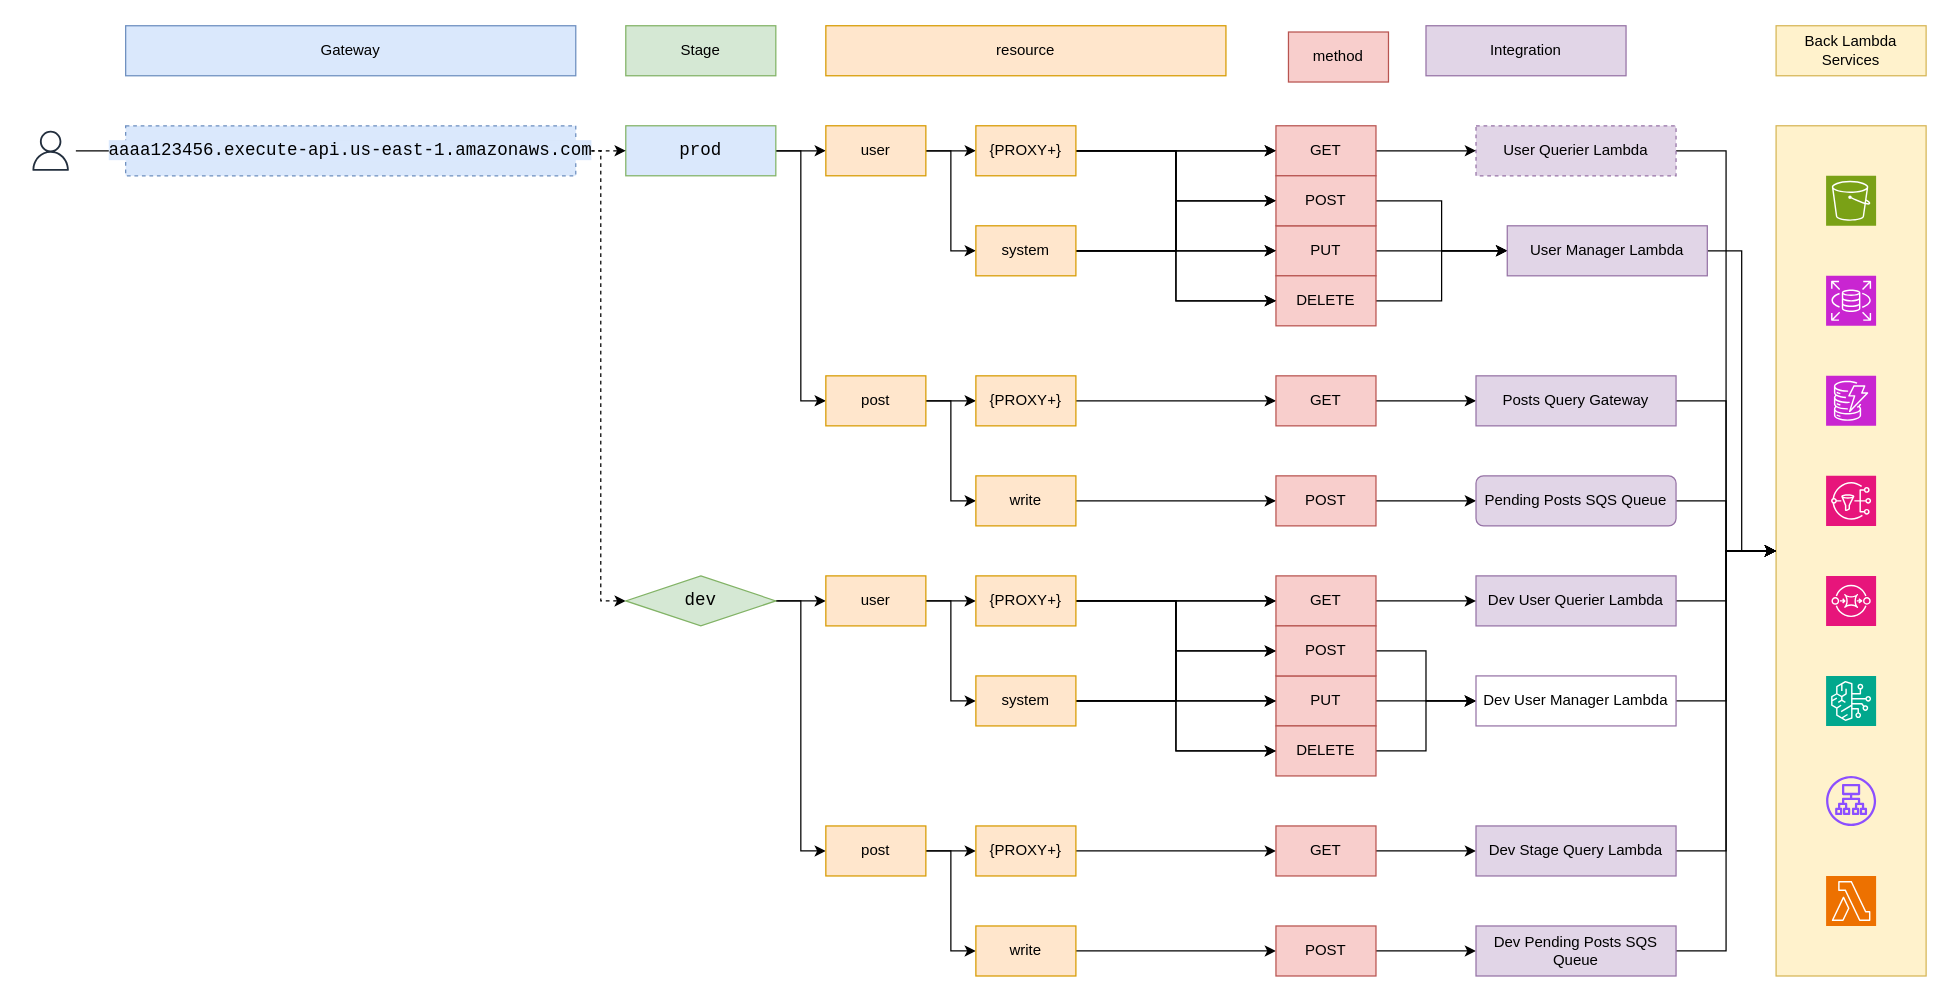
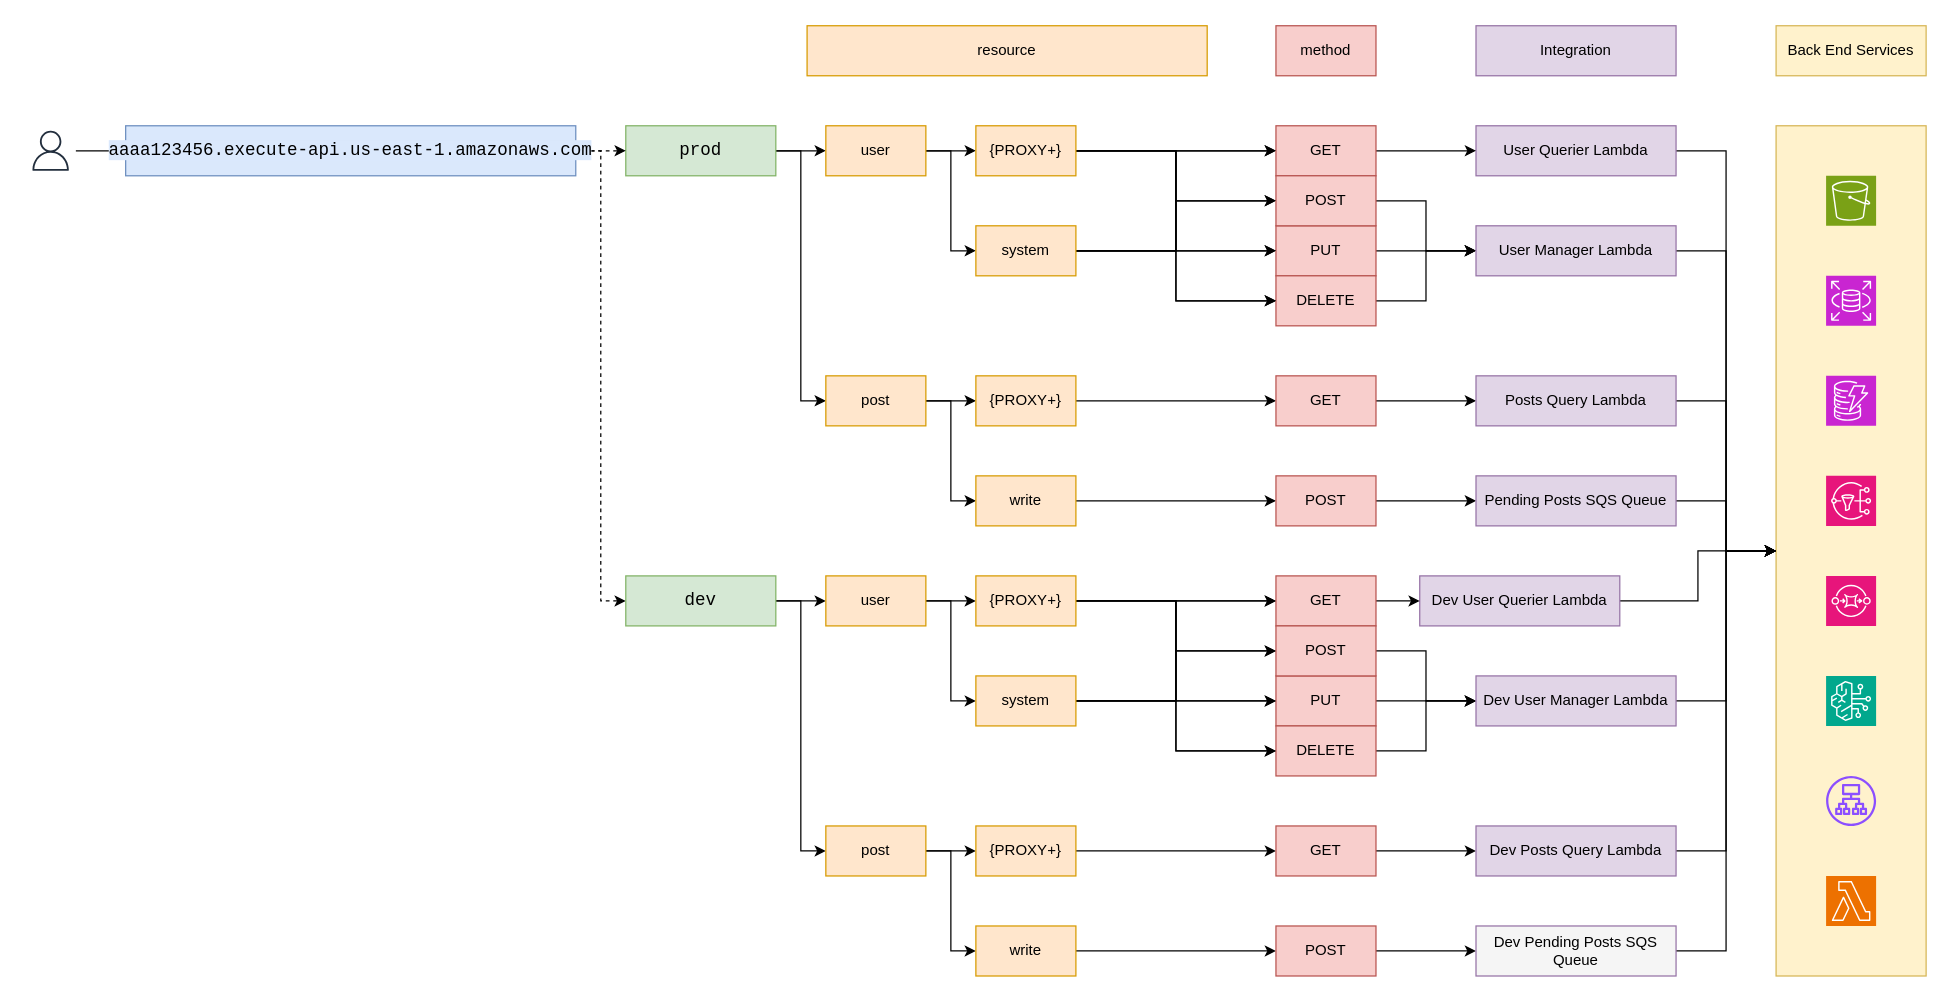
node "Gateway": removed
node "Stage": removed
node "resource": moved (1026, 51) -> (1007, 51)
node "Integration": moved (1526, 51) -> (1576, 51)
node "Back Lambda Services": label "Back Lambda Services" -> "Back End Services"
node "method": moved (1338, 57) -> (1326, 51)
node "aaaa123456.execute-api.us-east-1.amazonaws.com": style dashed -> solid
node "prod": fillcolor #dae8fc -> #d5e8d4
node "User Querier Lambda": style dashed -> solid
node "User Manager Lambda": moved (1607, 251) -> (1576, 251)
node "Posts Query Gateway": label "Posts Query Gateway" -> "Posts Query Lambda"
node "Pending Posts SQS Queue": shape rounded rectangle -> rectangle
node "dev": shape diamond -> rectangle
node "Dev User Querier Lambda": moved (1576, 601) -> (1519, 601)
node "Dev User Manager Lambda": fillcolor #ffffff -> #e1d5e7
node "Dev Stage Query Lambda": label "Dev Stage Query Lambda" -> "Dev Posts Query Lambda"
node "Dev Pending Posts SQS Queue": fillcolor #e1d5e7 -> #f5f5f5
